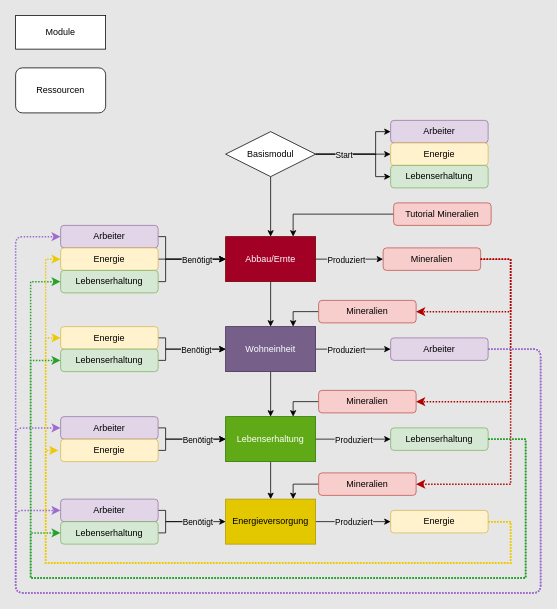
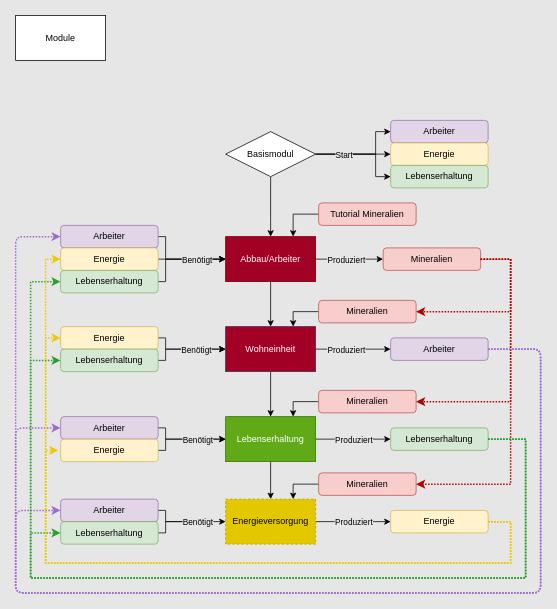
node "Module": size 90x34 -> 90x45
node "Ressourcen": removed
node "Tutorial Mineralien": moved (442, 214) -> (367, 214)
node "Abbau/Ernte": label "Abbau/Ernte" -> "Abbau/Arbeiter"
node "Wohneinheit": fillcolor #76608a -> #a20025
node "Energieversorgung": style solid -> dashed
